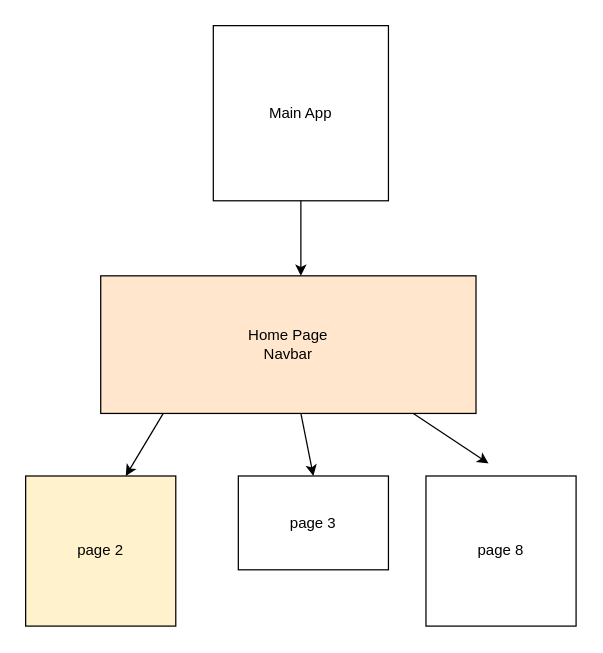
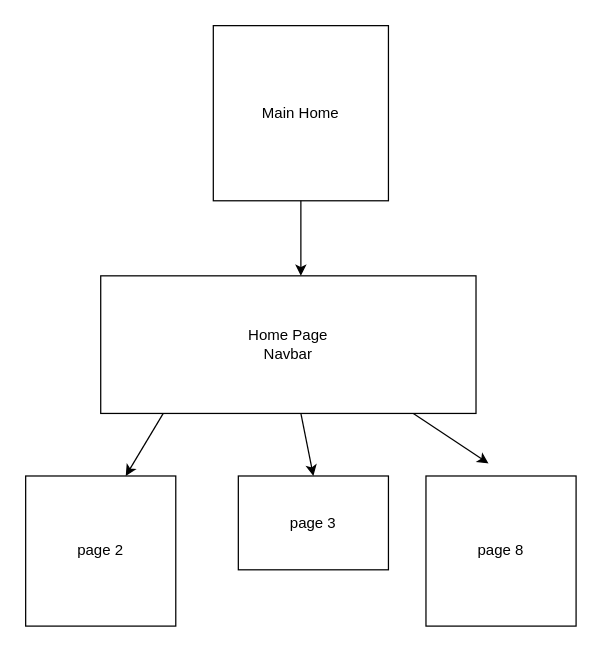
node "Main App": label "Main App" -> "Main Home"
node "Home Page Navbar": fillcolor #ffe6cc -> #ffffff
node "page 2": fillcolor #fff2cc -> #ffffff
